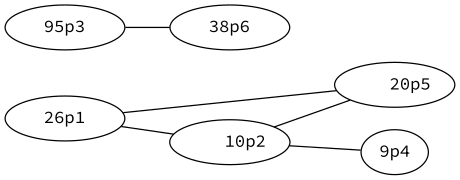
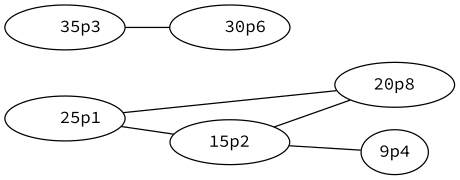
node "95p3": label "95p3" -> "35p3"
node "38p6": label "38p6" -> "30p6"
node "20p5": label "20p5" -> "20p8"
node "26p1": label "26p1" -> "25p1"
node "10p2": label "10p2" -> "15p2"
